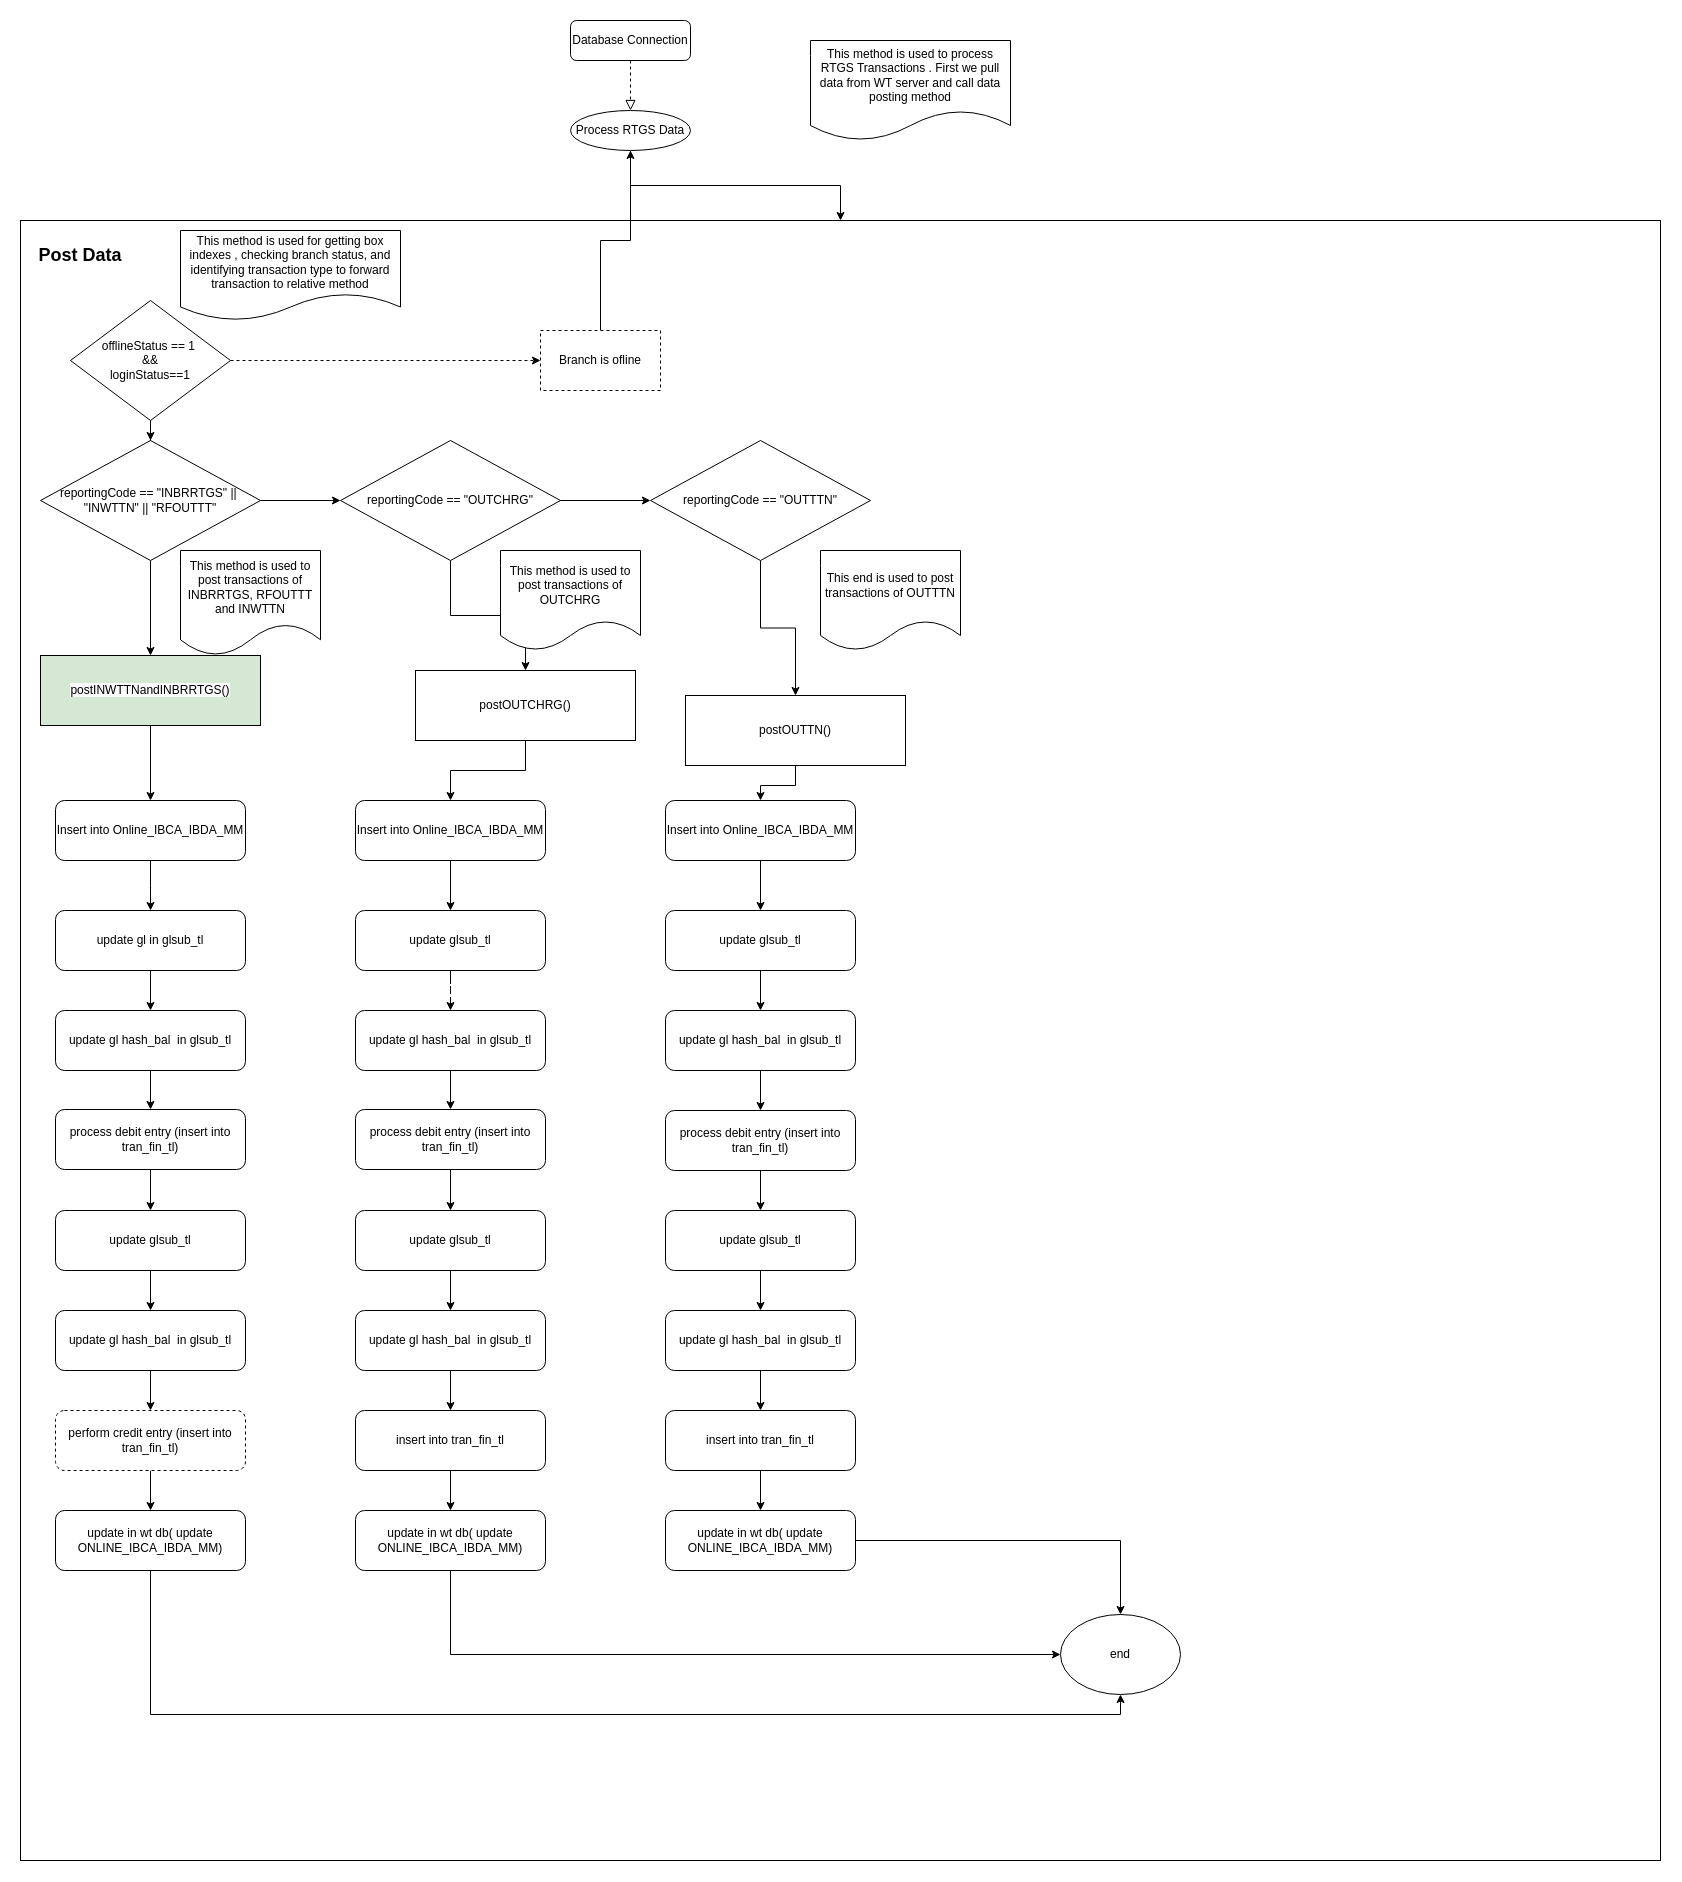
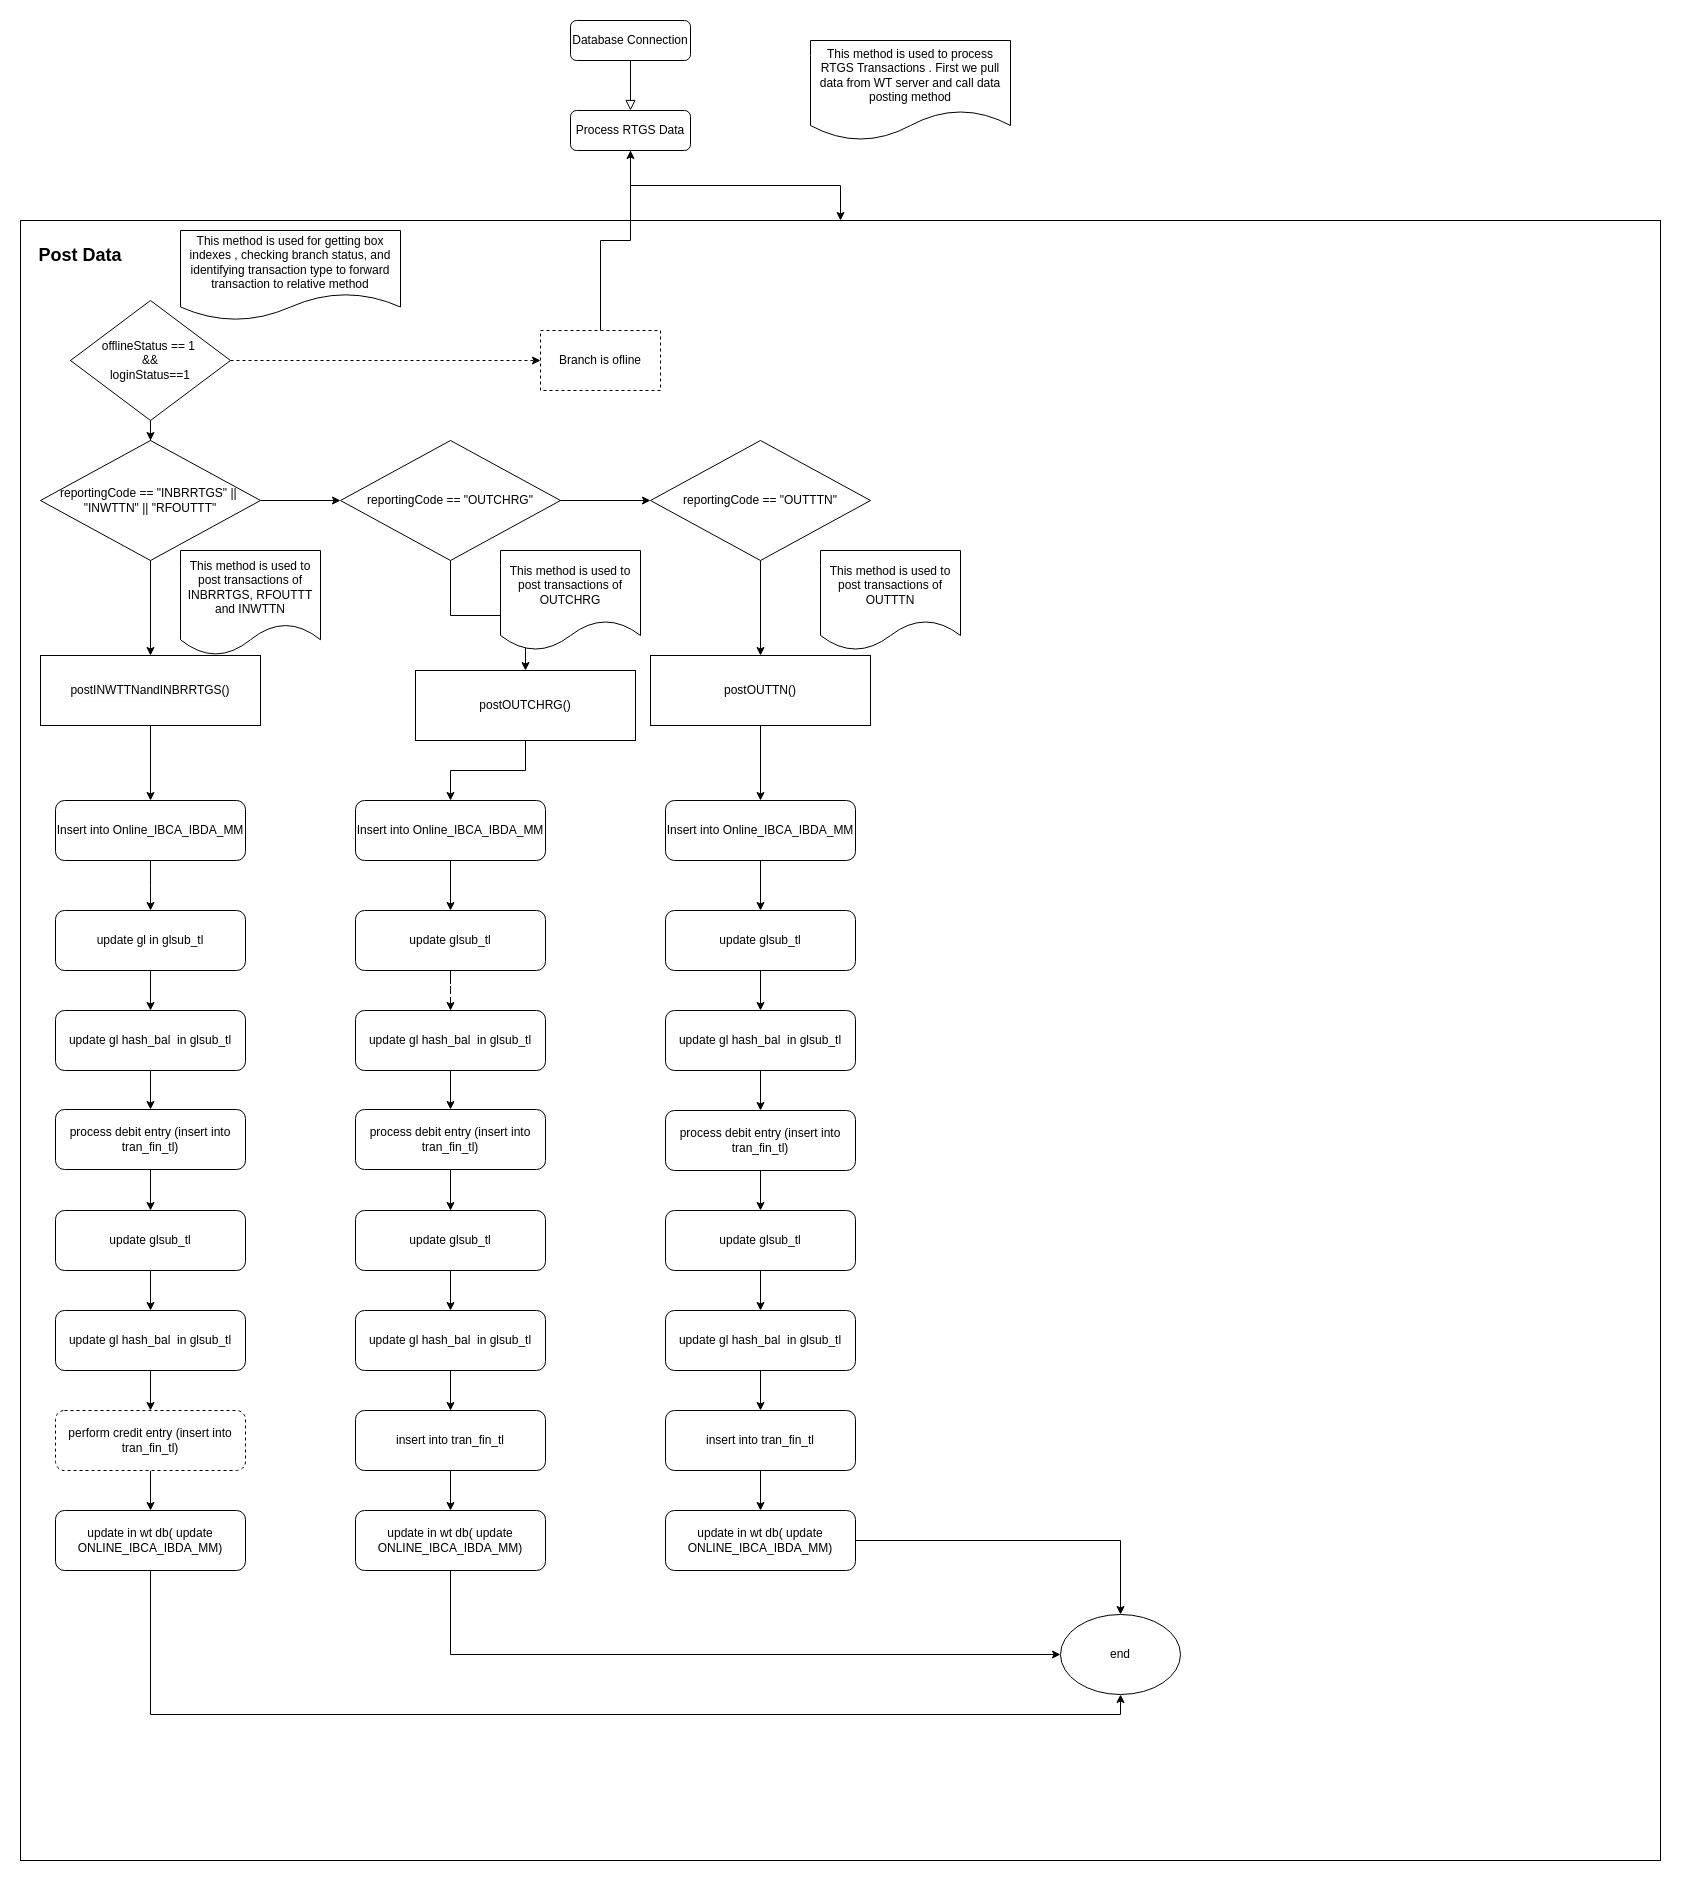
edge "Database Connection" -> "Process RTGS Data": style dashed -> solid
node "Process RTGS Data": shape ellipse -> rounded rectangle
node "This end is used to post transactions of OUTTTN": label "This end is used to post transactions of OUTTTN" -> "This method is used to post transactions of OUTTTN"
node "postINWTTNandINBRRTGS()": fillcolor #d5e8d4 -> #ffffff
node "postOUTTN()": moved (796, 731) -> (761, 691)
